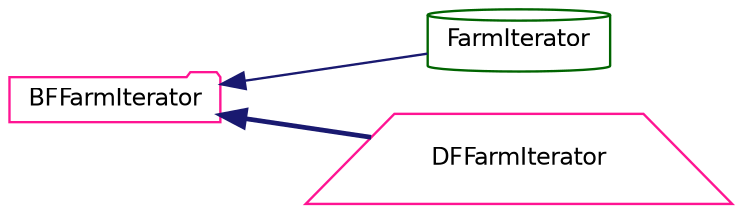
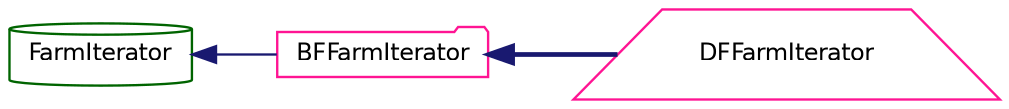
edge "FarmIterator" -> "BFFarmIterator": reversed
